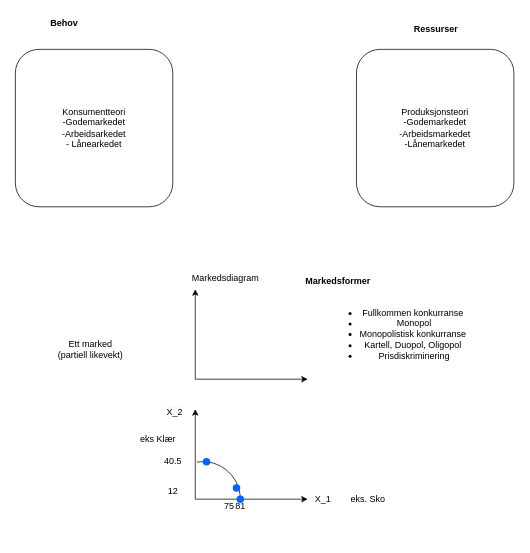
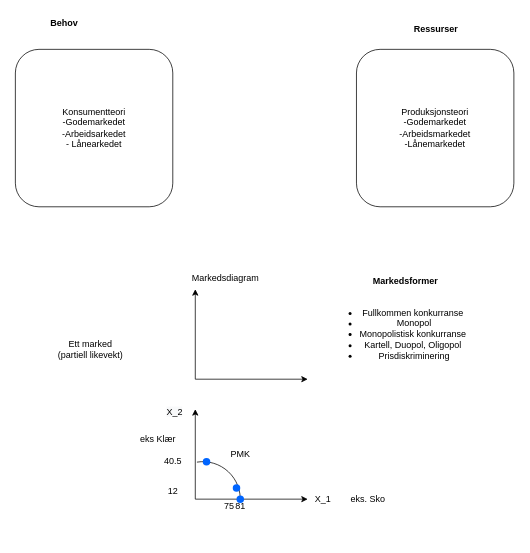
node "Markedsformer": moved (338, 282) -> (405, 282)
node "PMK": added
